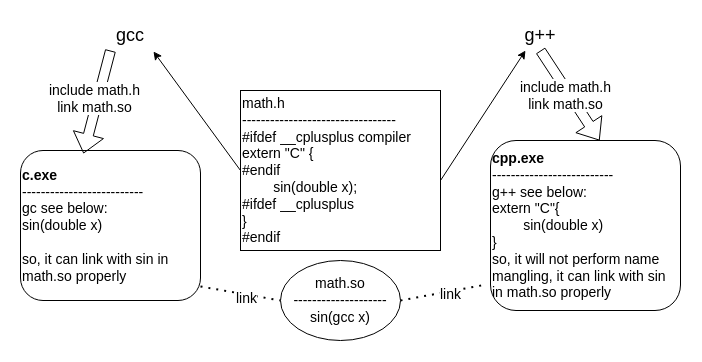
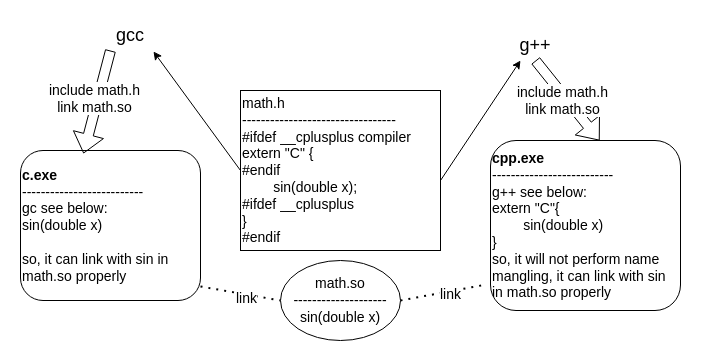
node "g++": moved (541, 36) -> (536, 46)
node "math.so -------------------- sin(gcc x)": label "math.so -------------------- sin(gcc x)" -> "math.so -------------------- sin(double x)"
